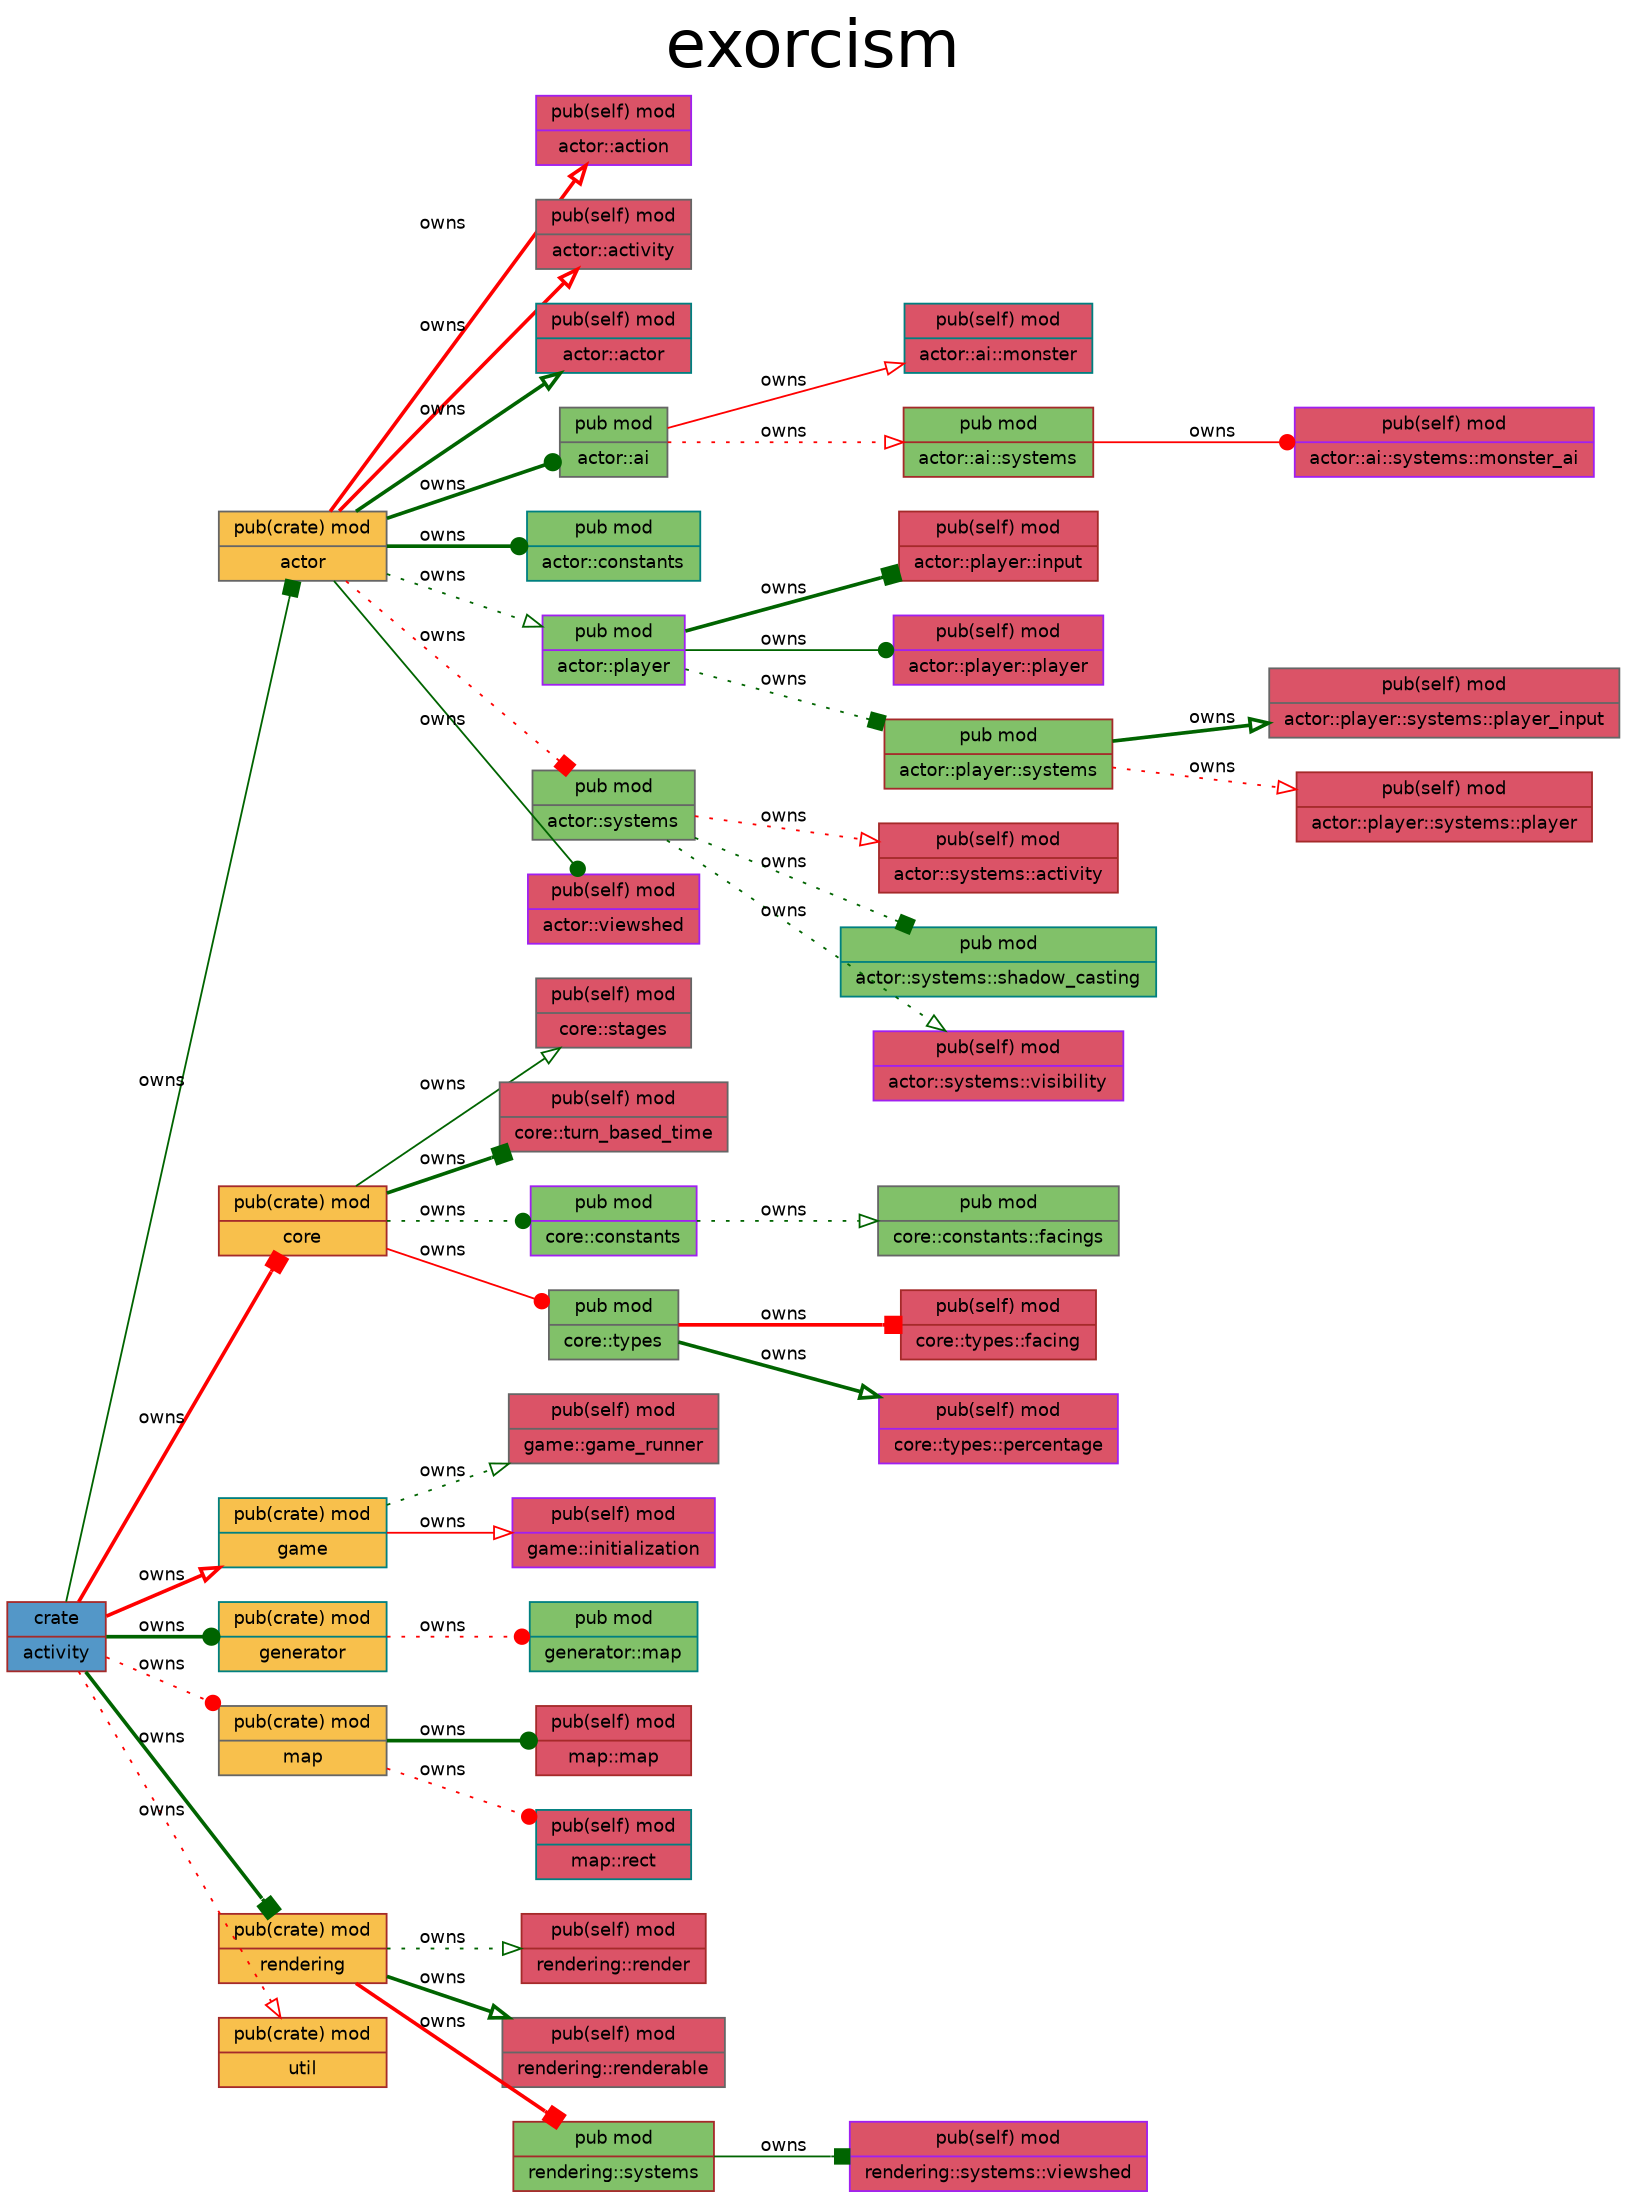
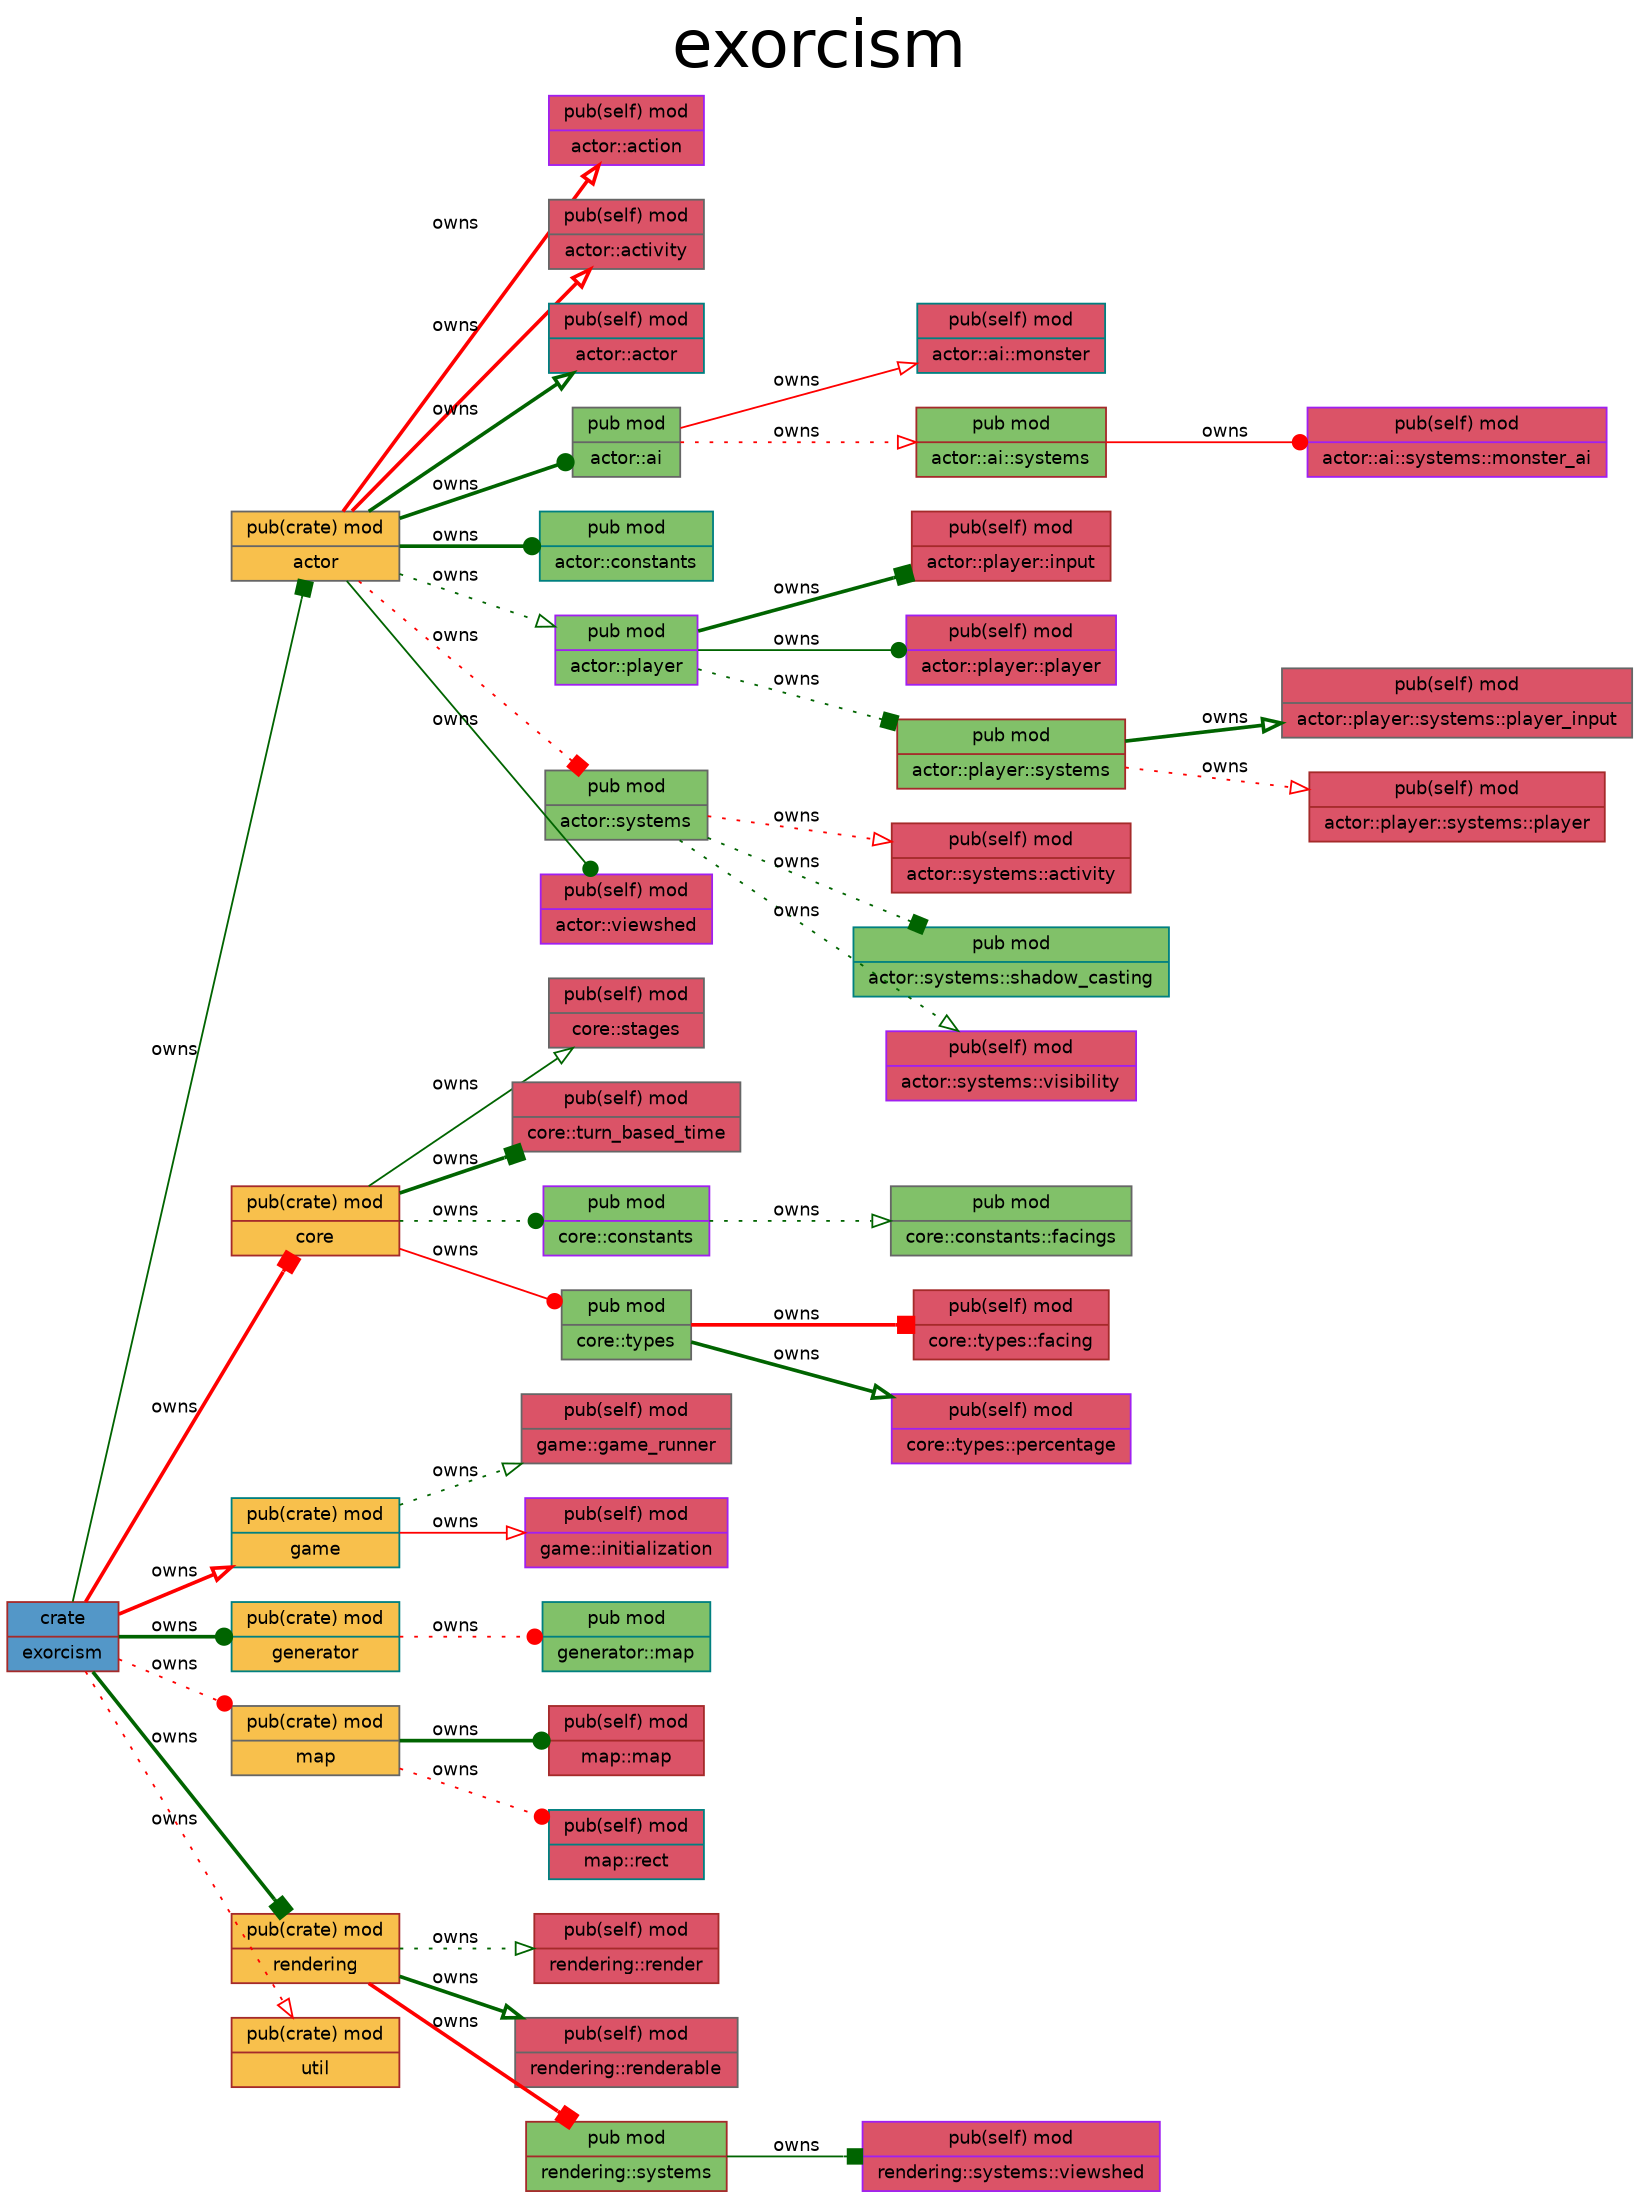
node "crate": text "activity" -> "exorcism"
